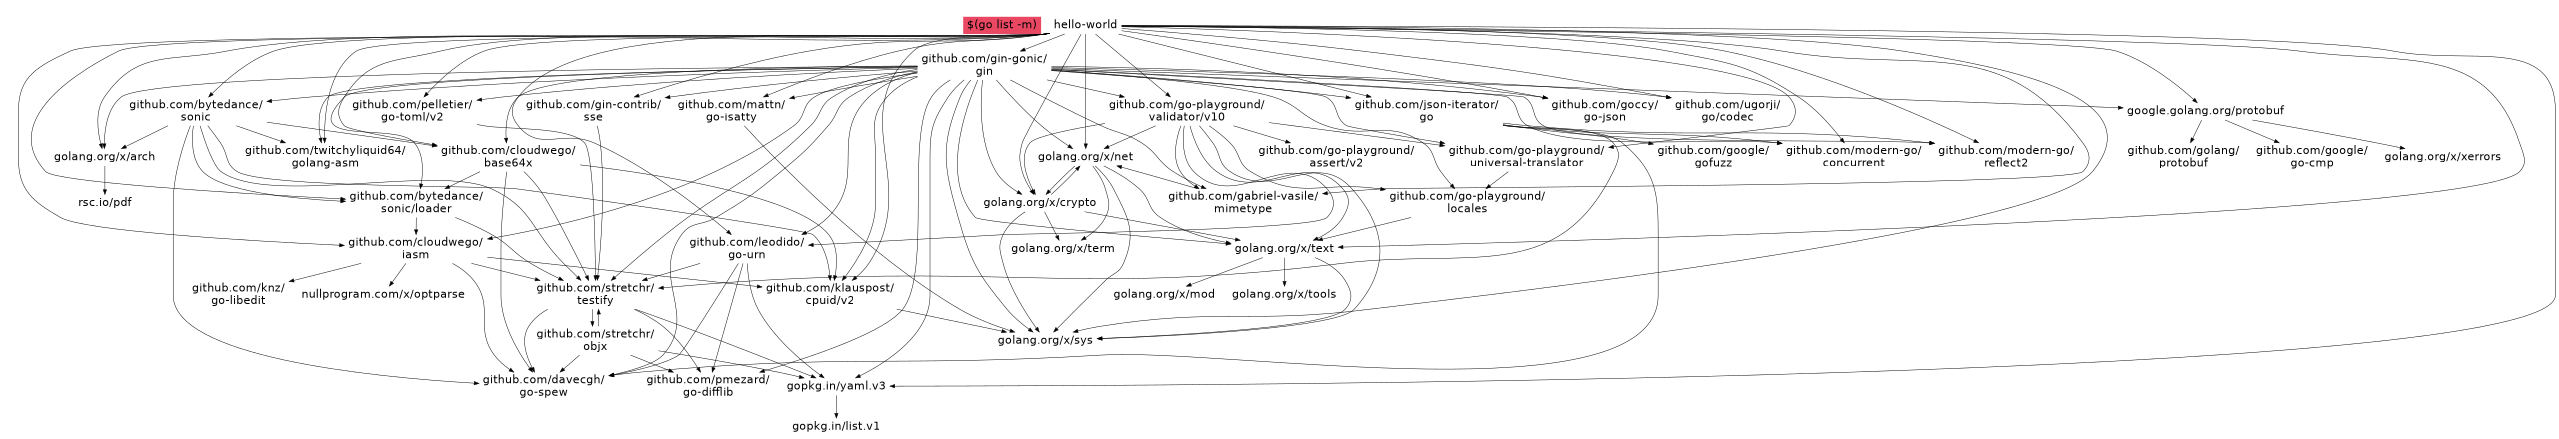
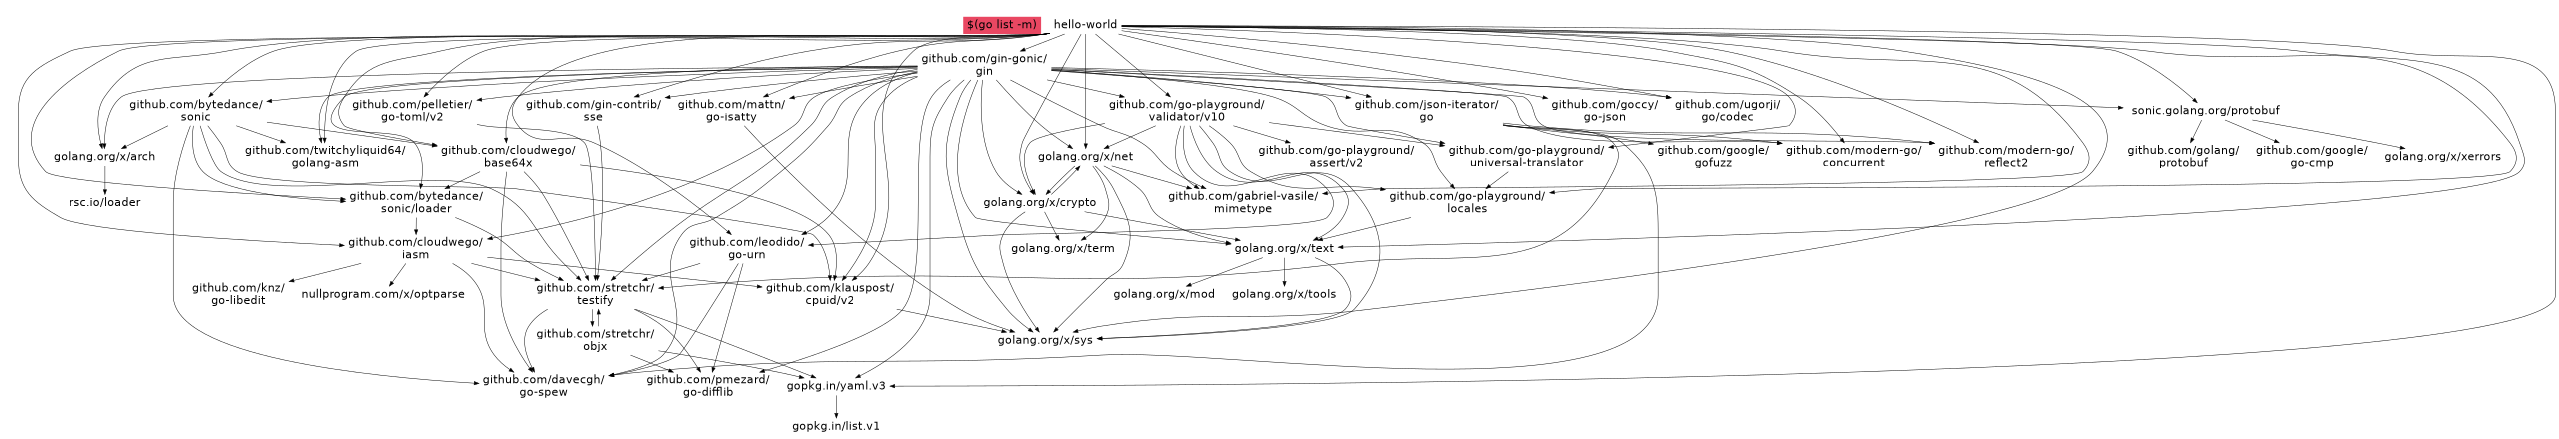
edge "hello-world" -> "github.com/go-playground/ locales": added
edge "github.com/gin-gonic/ gin" -> "github.com/goccy/ go-json": removed
node "google.golang.org/protobuf": label "google.golang.org/protobuf" -> "sonic.golang.org/protobuf"
edge "github.com/gabriel-vasile/ mimetype" -> "golang.org/x/net": reversed
node "rsc.io/pdf": label "rsc.io/pdf" -> "rsc.io/loader"
edge "github.com/leodido/ go-urn" -> "gopkg.in/yaml.v3": removed
edge "github.com/stretchr/ objx" -> "github.com/davecgh/ go-spew": removed
